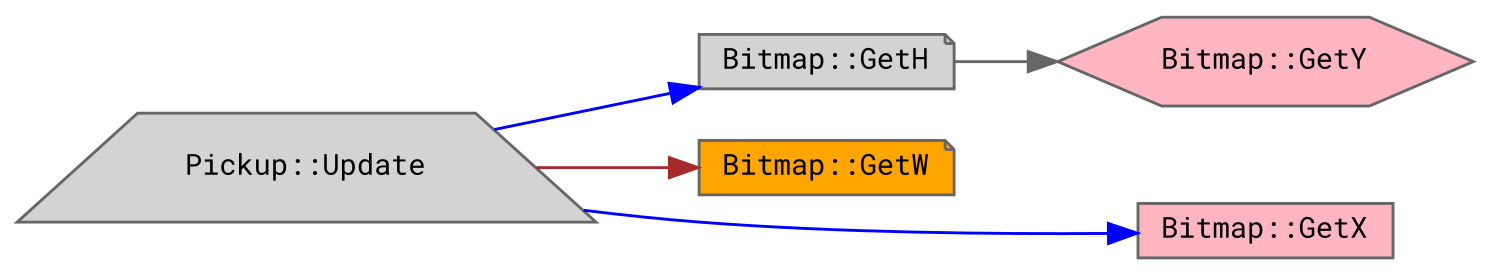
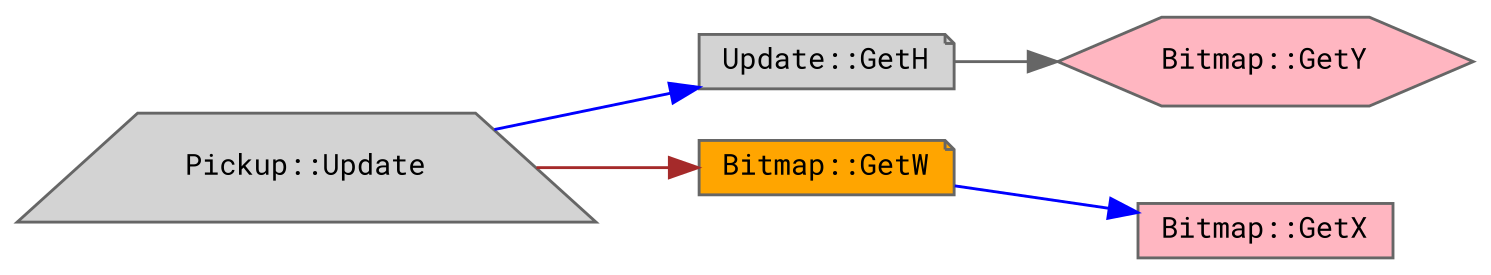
node "Bitmap::GetH": label "Bitmap::GetH" -> "Update::GetH"
edge "Pickup::Update" -> "Bitmap::GetX": now "Bitmap::GetW" -> "Bitmap::GetX"
